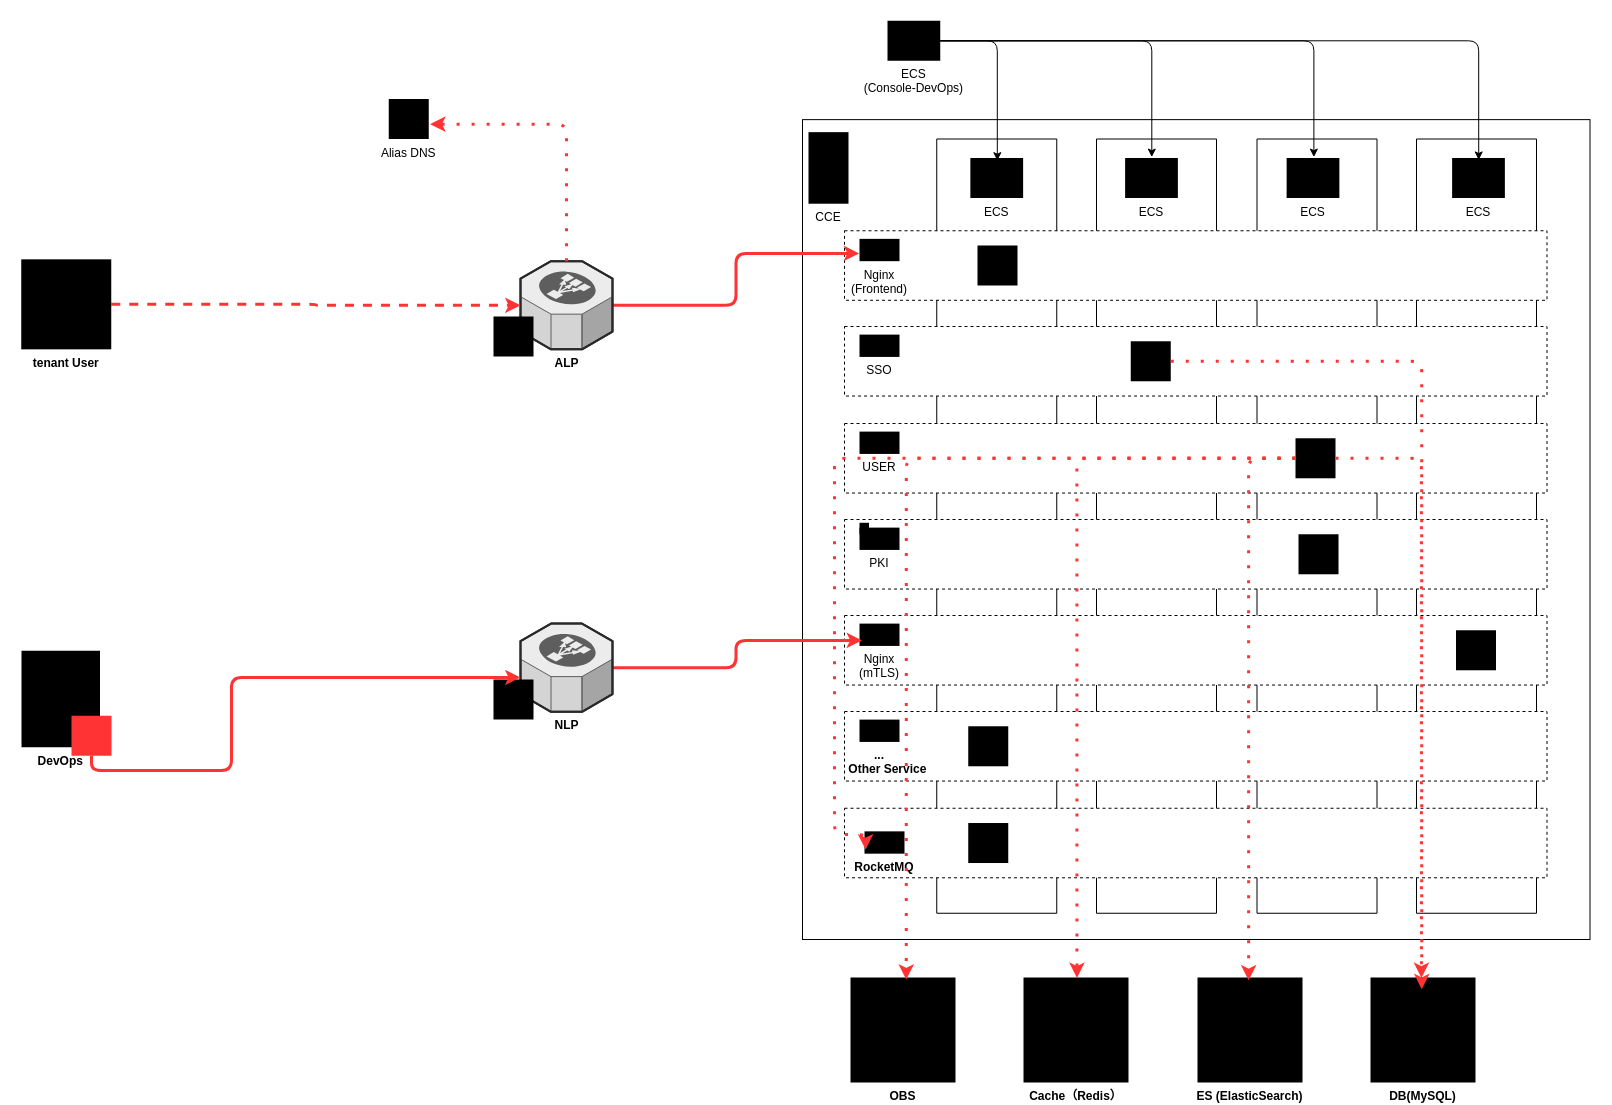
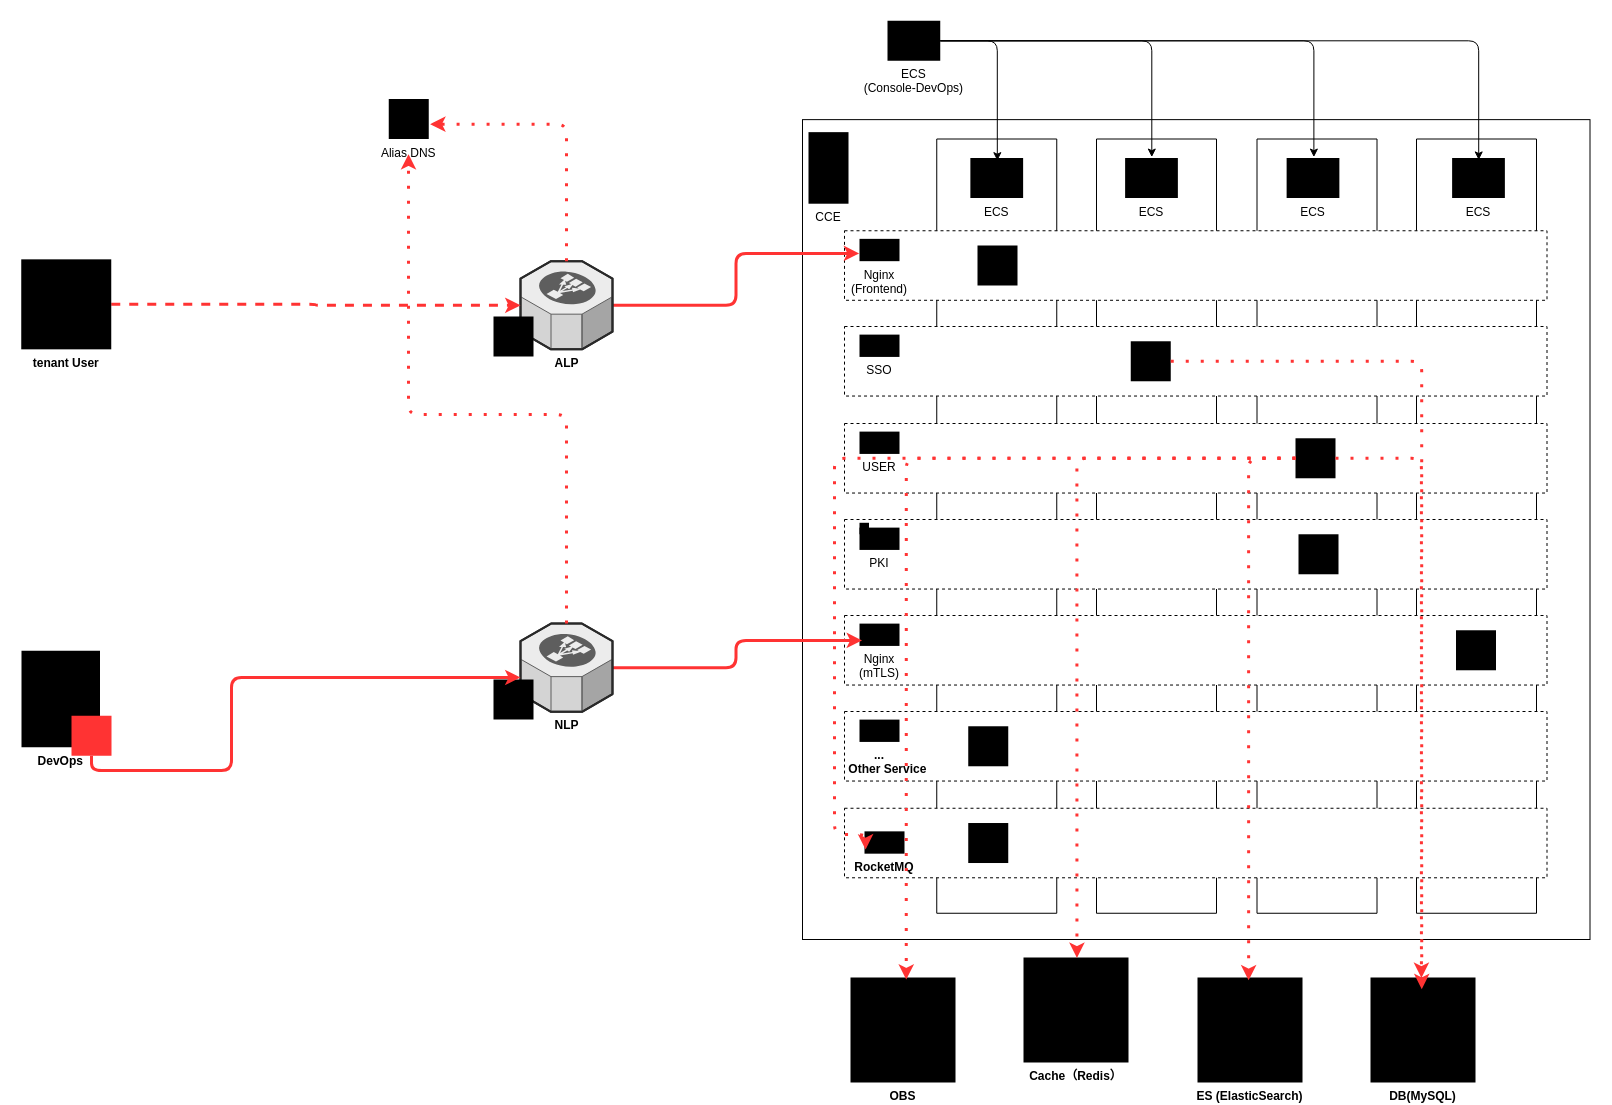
edge "NLP" -> "Alias DNS": added
node "Cache（Redis）": moved (1076, 1030) -> (1076, 1010)
